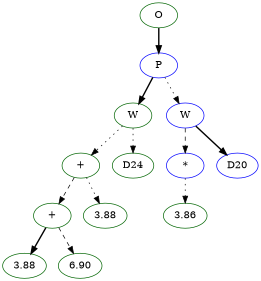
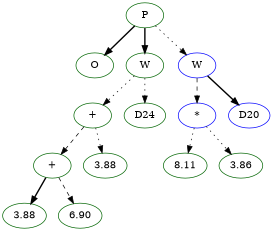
edge "O" -> "P": reversed
node "P": color blue -> darkgreen
node "8.11": added
